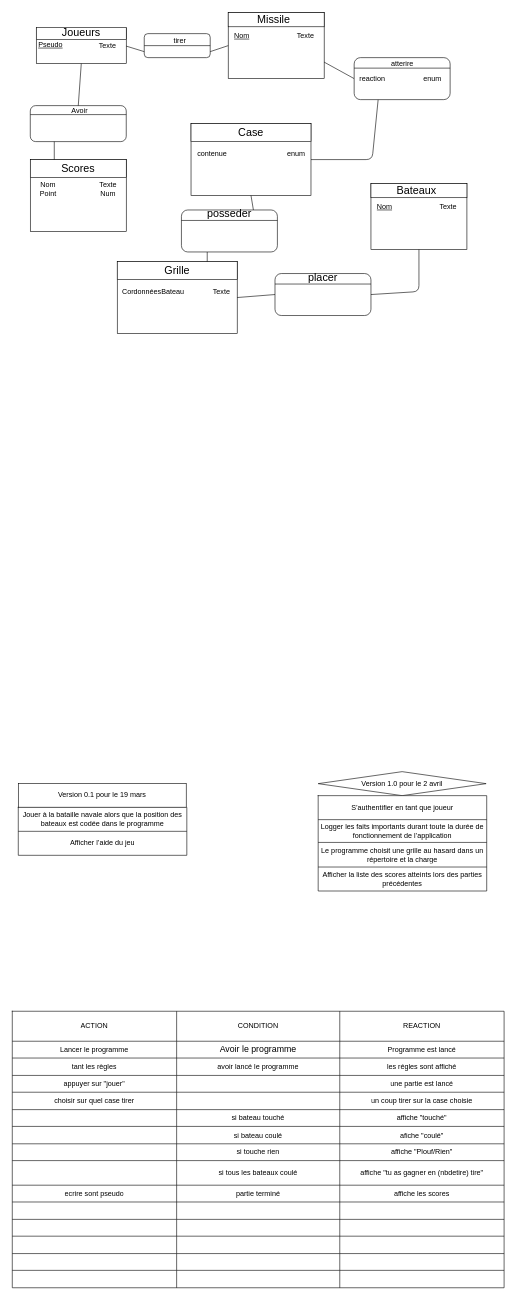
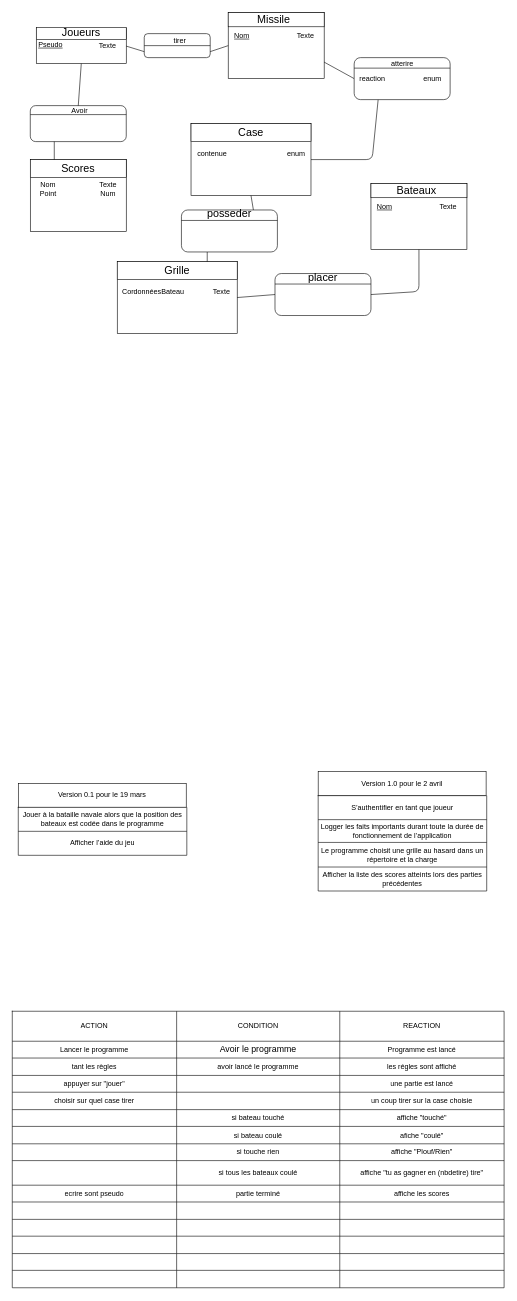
node "Version 1.0 pour le 2 avril": shape diamond -> rectangle
